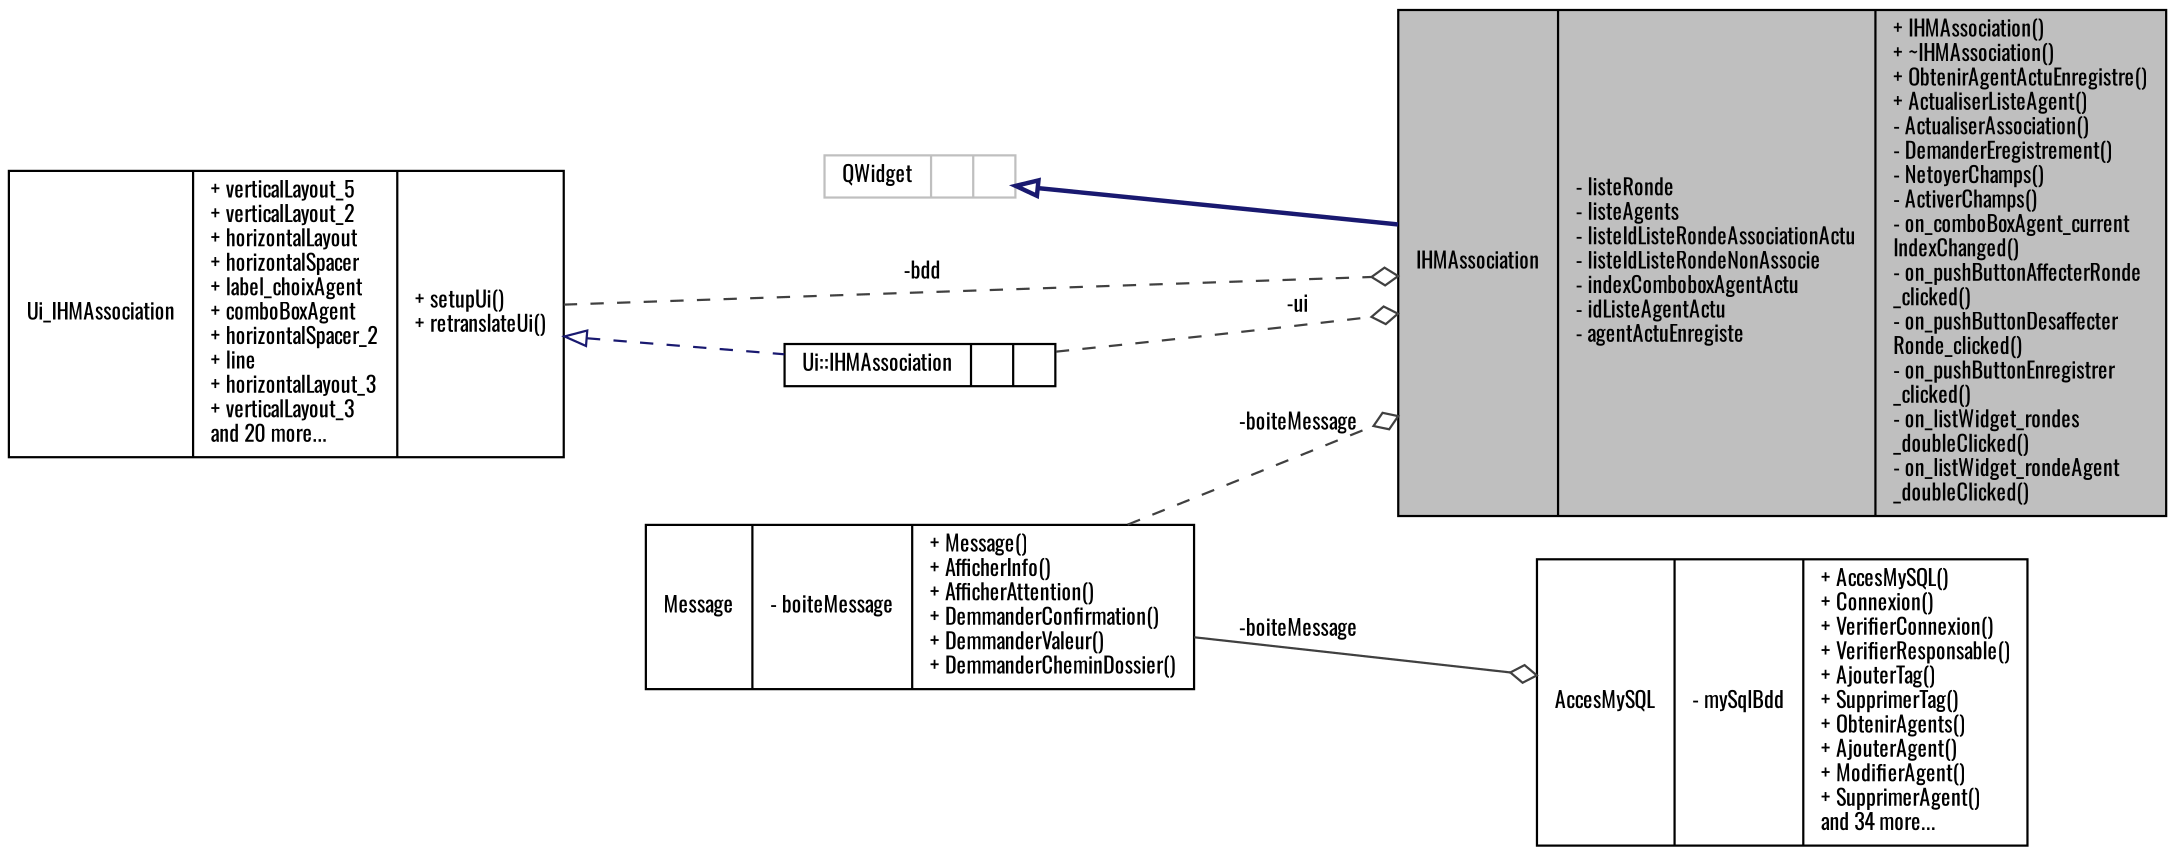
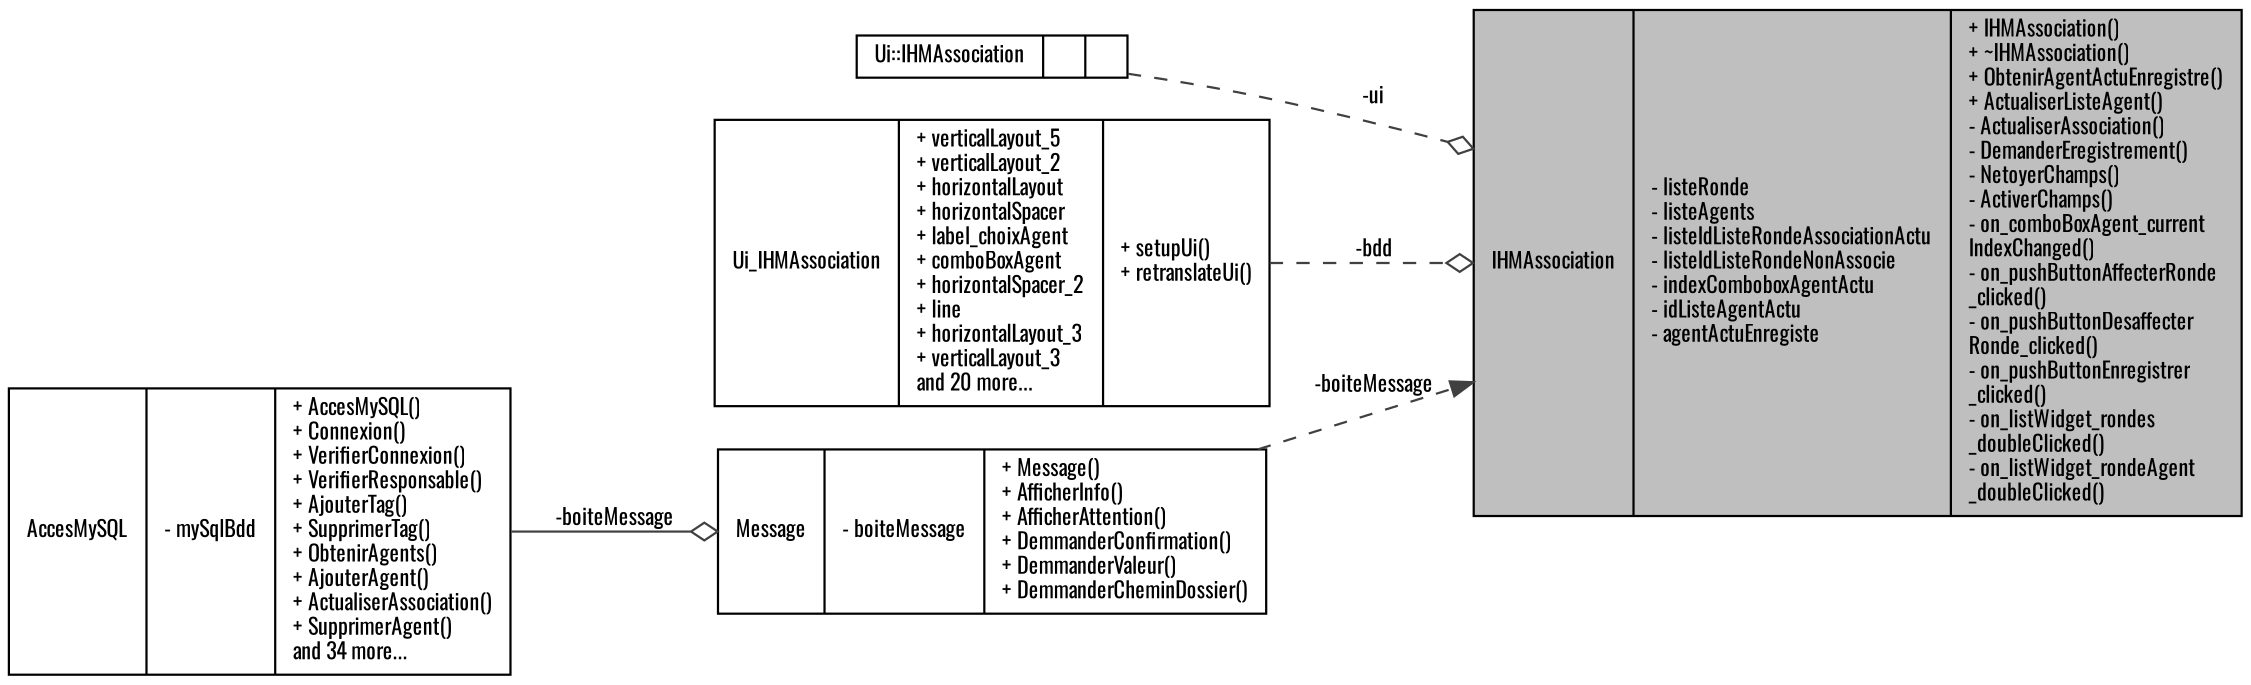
node "QWidget": removed
edge "Ui::IHMAssociation" -> "Ui_IHMAssociation": removed
edge "Message" -> "IHMAssociation": arrowhead odiamond -> normal
edge "Message" -> "AccesMySQL": reversed
node "AccesMySQL": text "+ ModifierAgent()" -> "+ ActualiserAssociation()"
